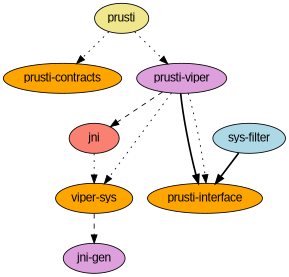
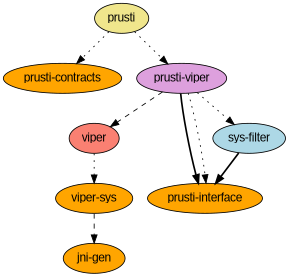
edge "prusti-viper" -> "viper-sys": now "prusti-viper" -> "sys-filter"
node "jni": label "jni" -> "viper"
node "jni-gen": fillcolor plum -> orange
